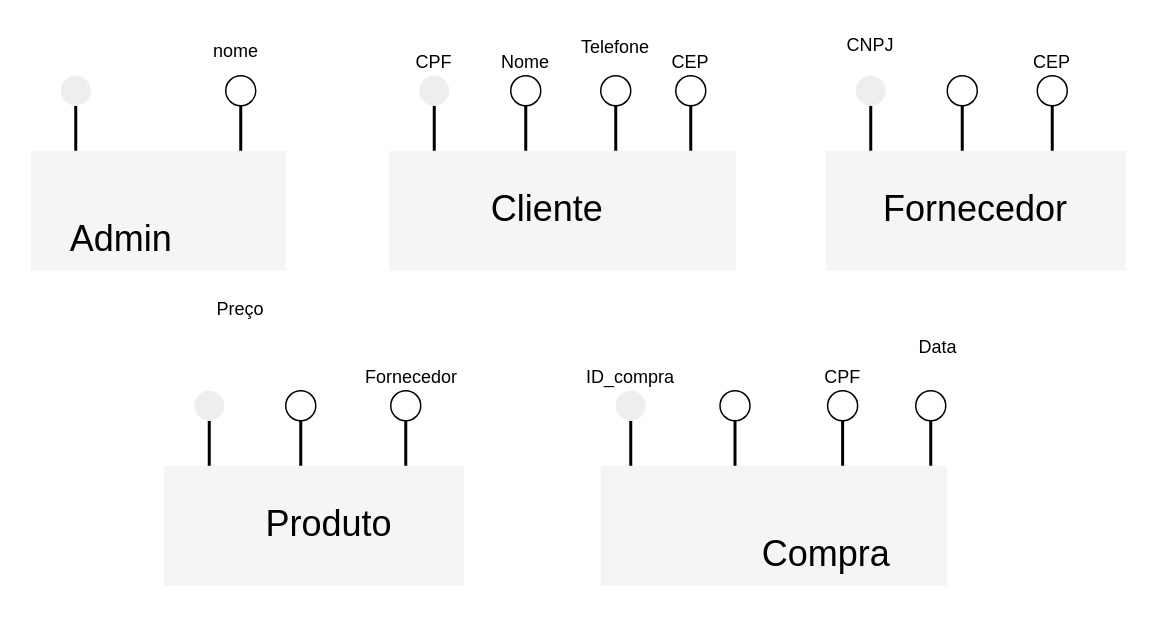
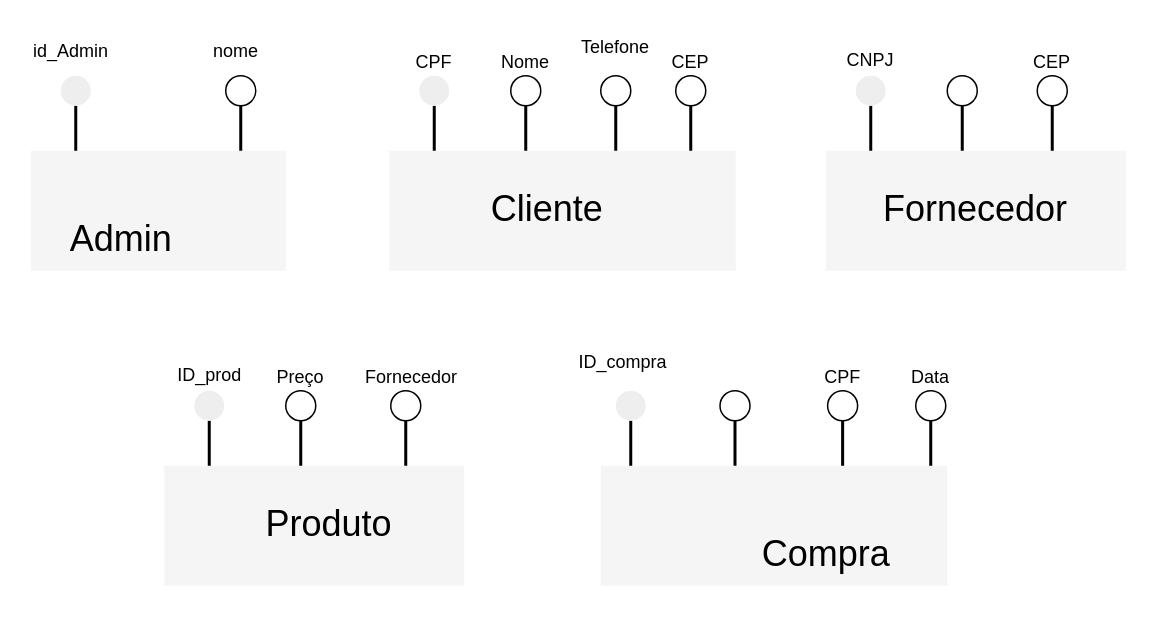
node "CNPJ": moved (871, 46) -> (871, 61)
node "id_Admin": added
node "Preço": moved (241, 308) -> (301, 376)
node "Data": moved (938, 346) -> (931, 376)
node "ID_prod": added
node "ID_compra": moved (631, 376) -> (623, 361)
